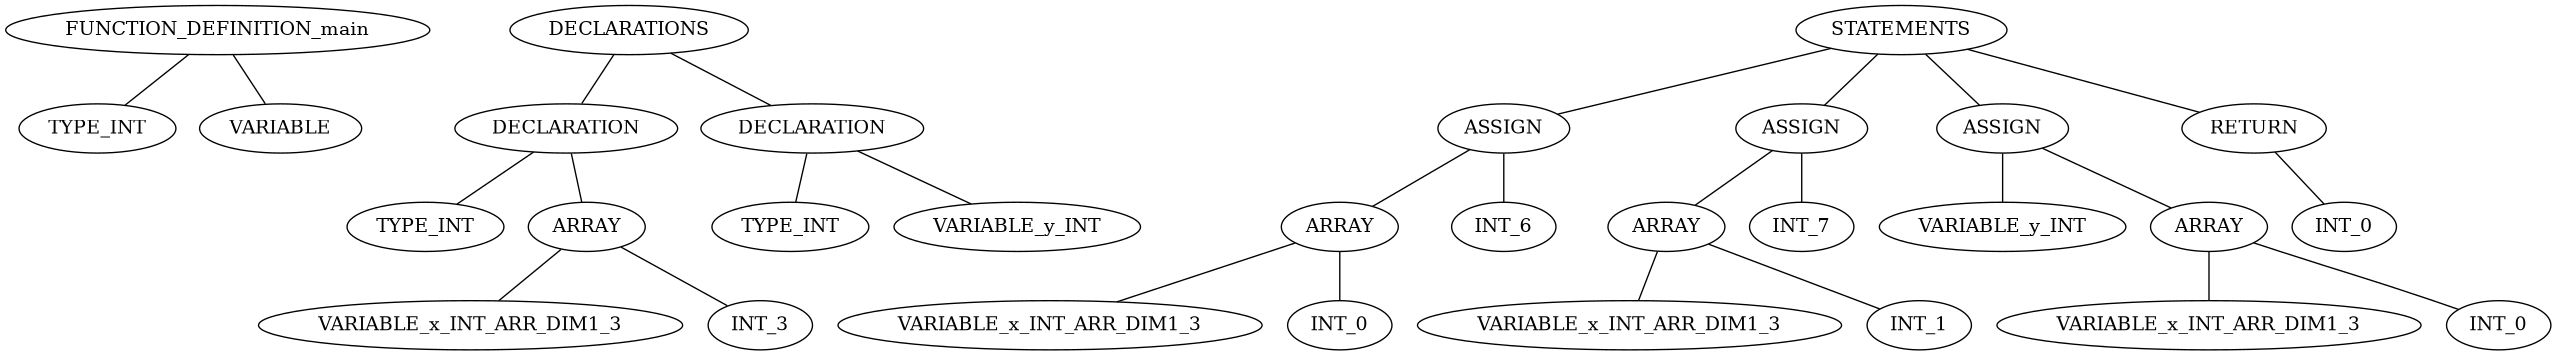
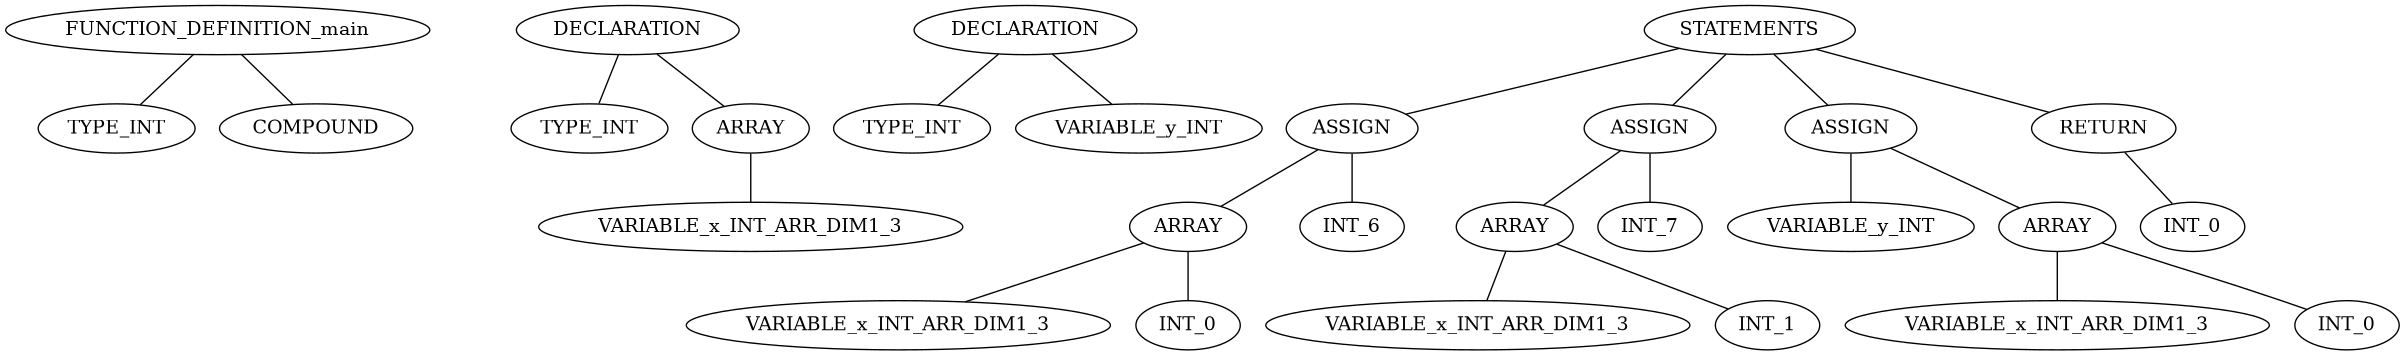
node "DECLARATIONS": removed
node "VARIABLE": label "VARIABLE" -> "COMPOUND"
node "INT_3": removed
